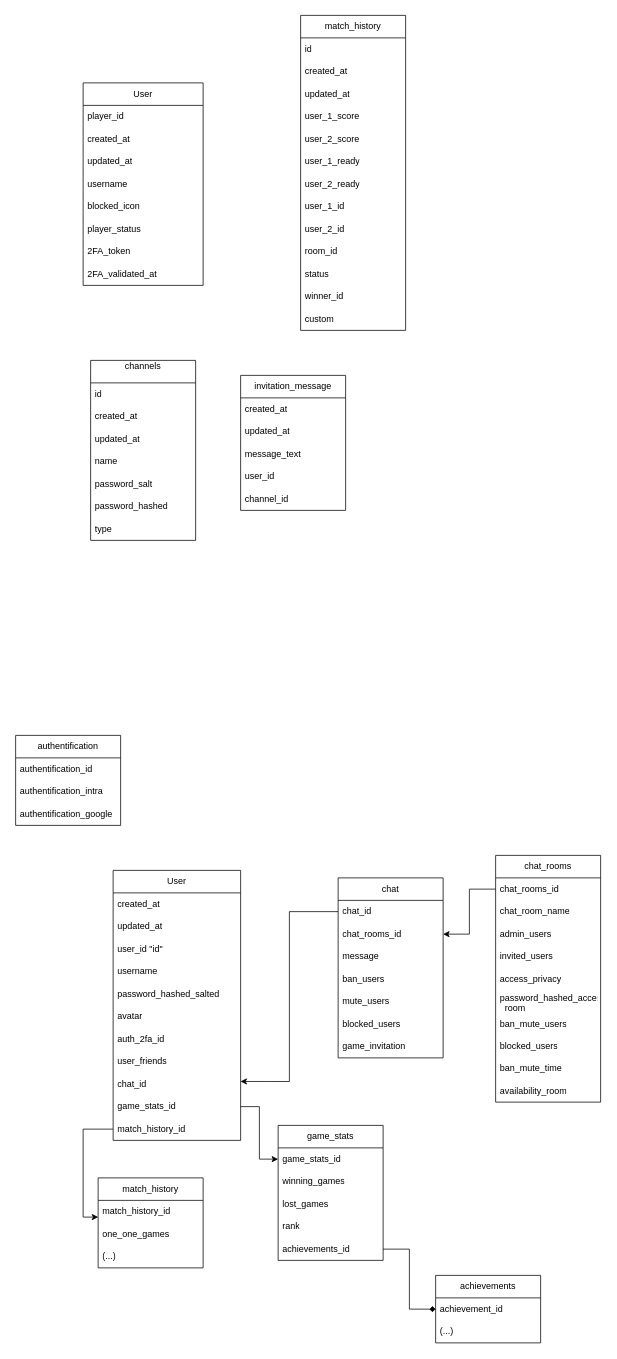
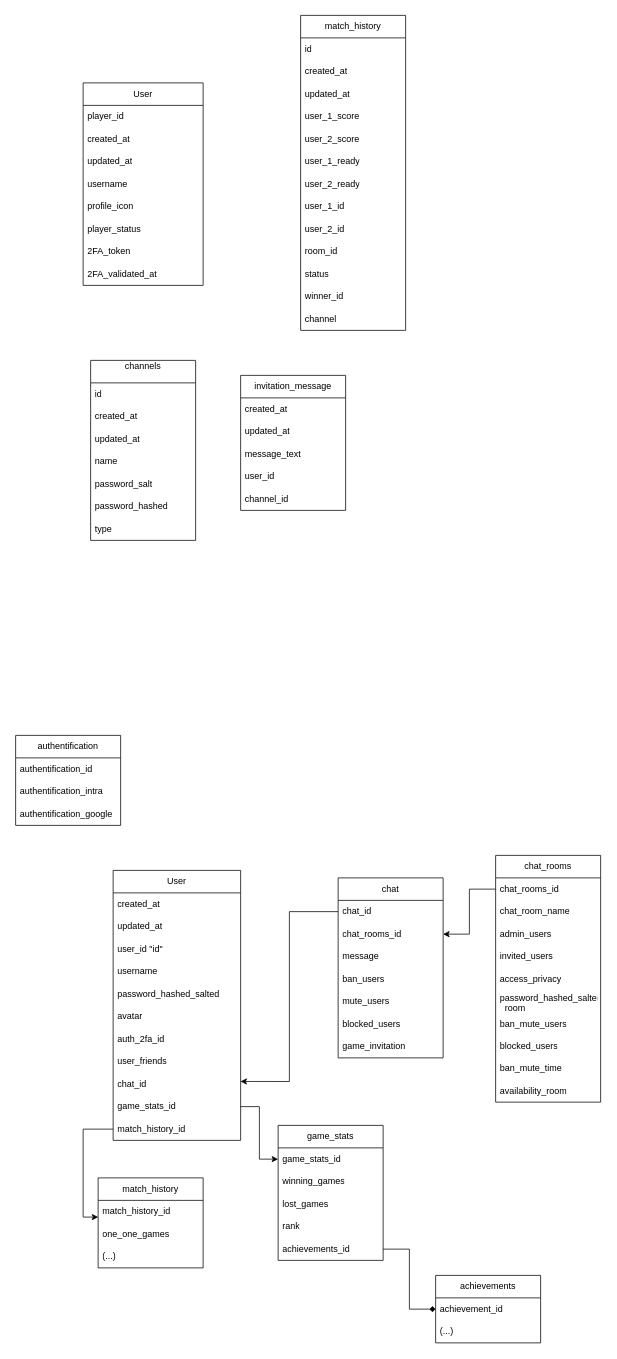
node "blocked_icon": label "blocked_icon" -> "profile_icon"
node "custom": label "custom" -> "channel"
node "password_hashed_access _room": label "password_hashed_access _room" -> "password_hashed_salted _room"
